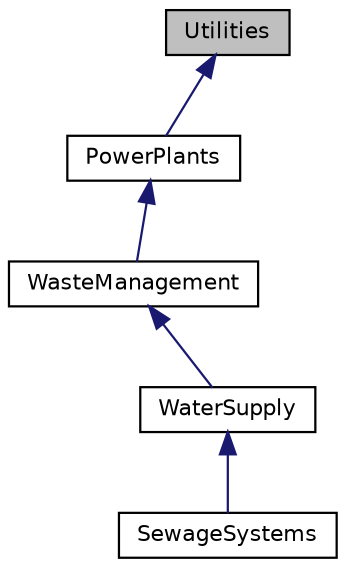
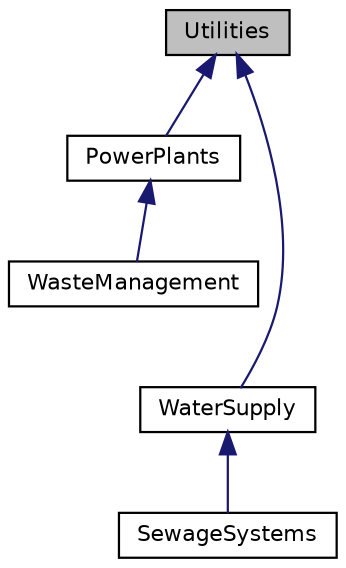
edge "WaterSupply" -> "WasteManagement": now "WaterSupply" -> "Utilities"
